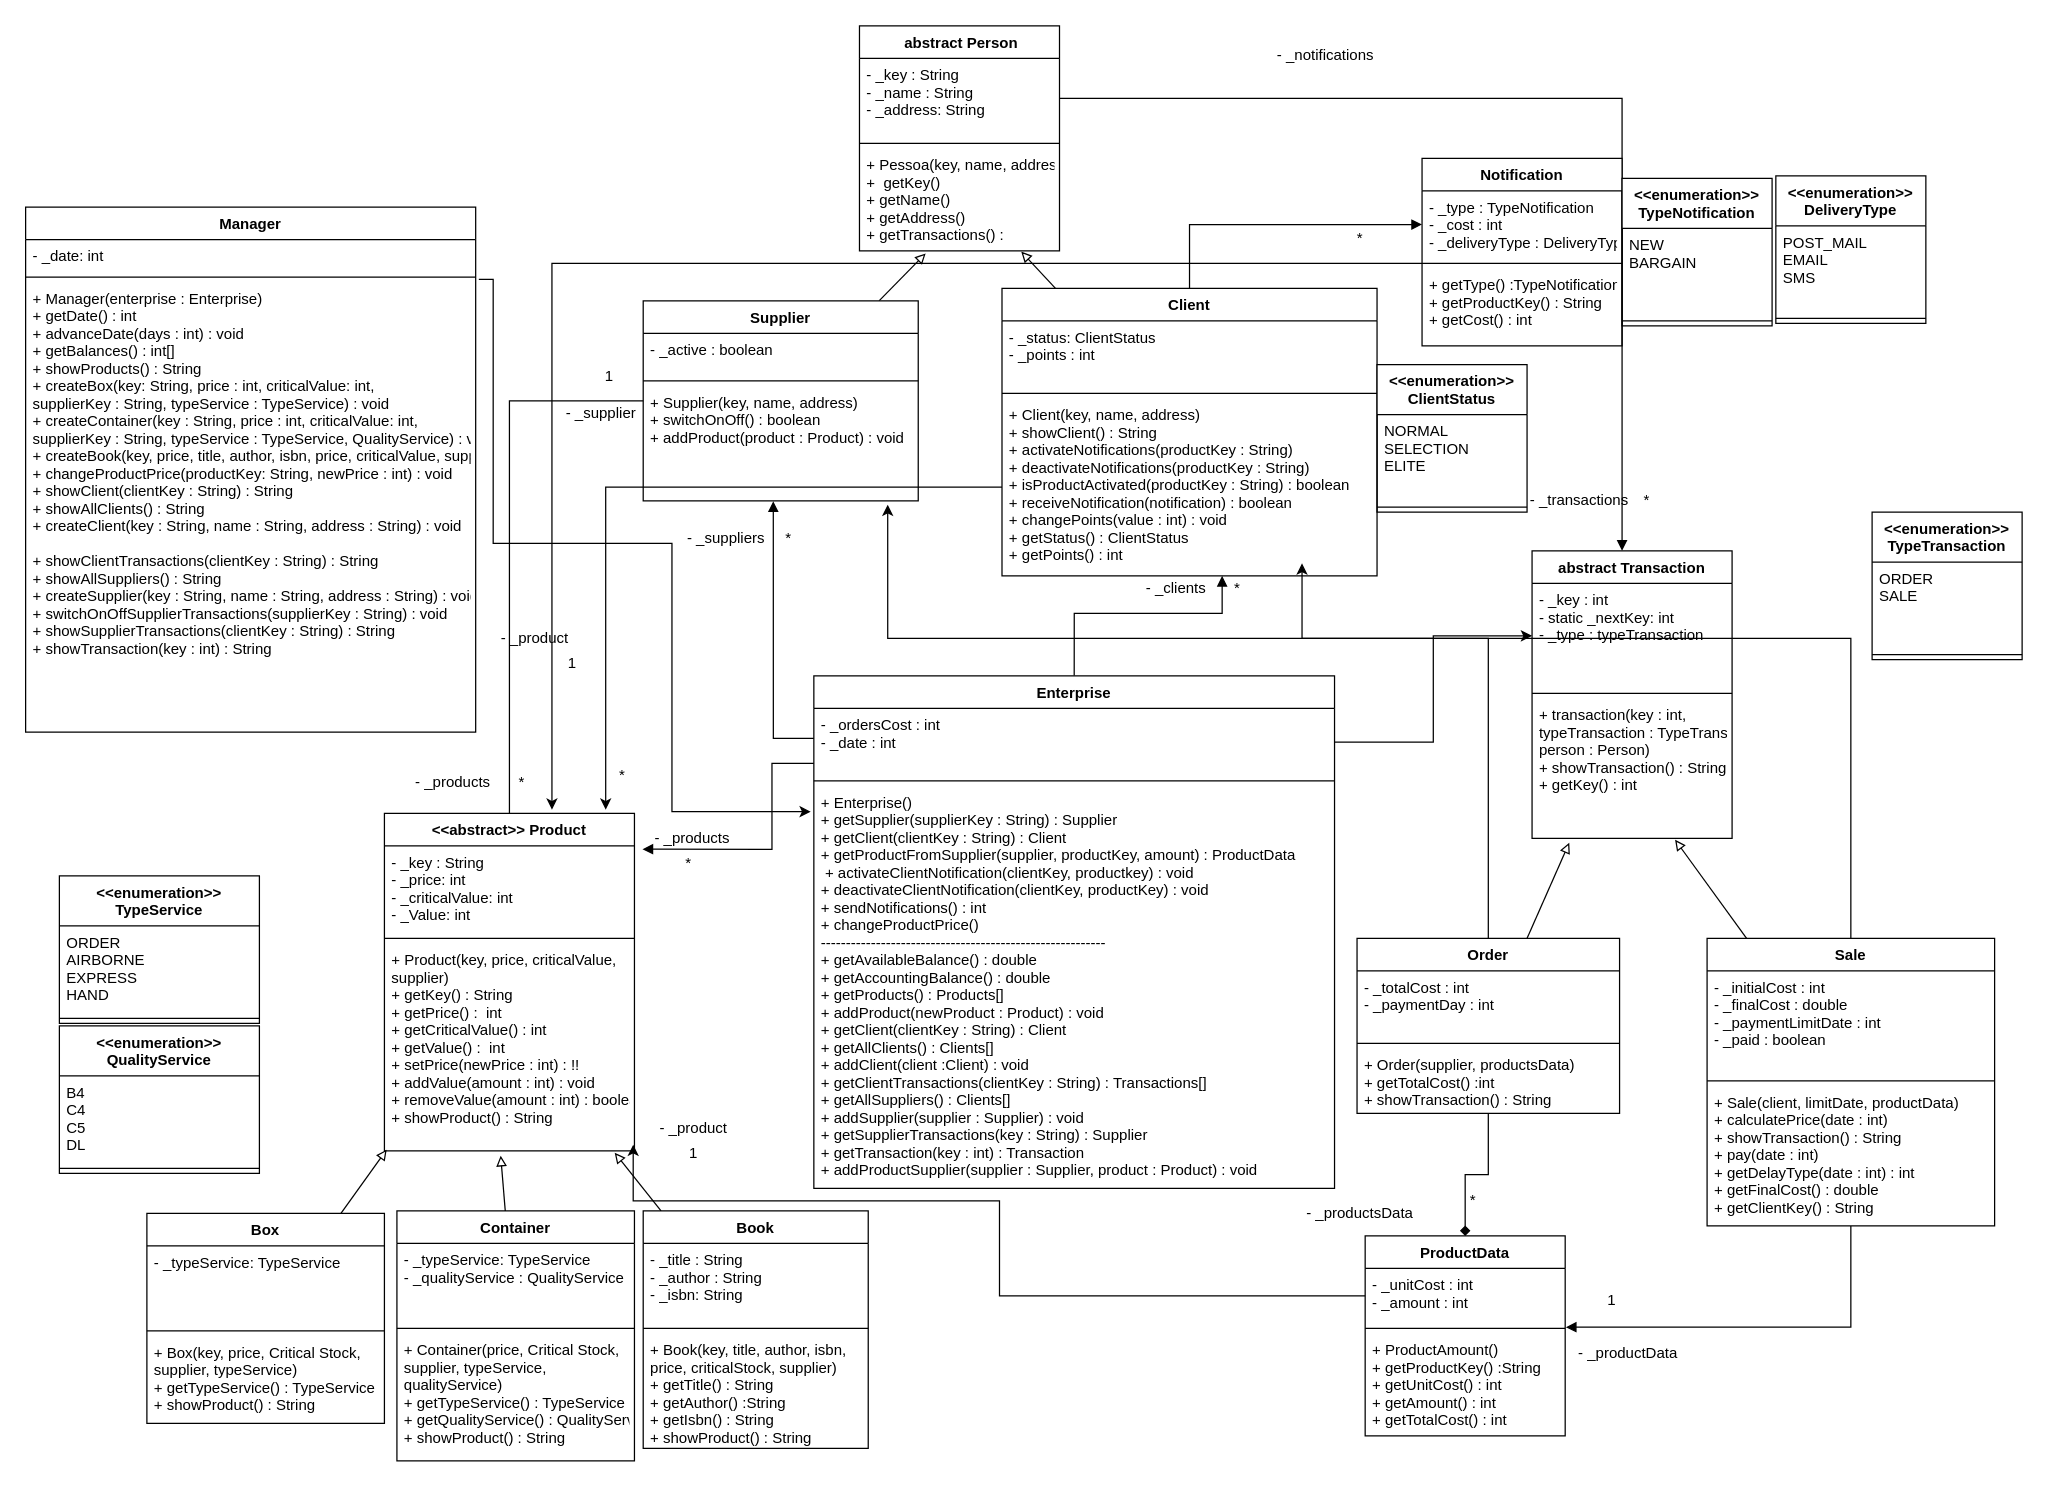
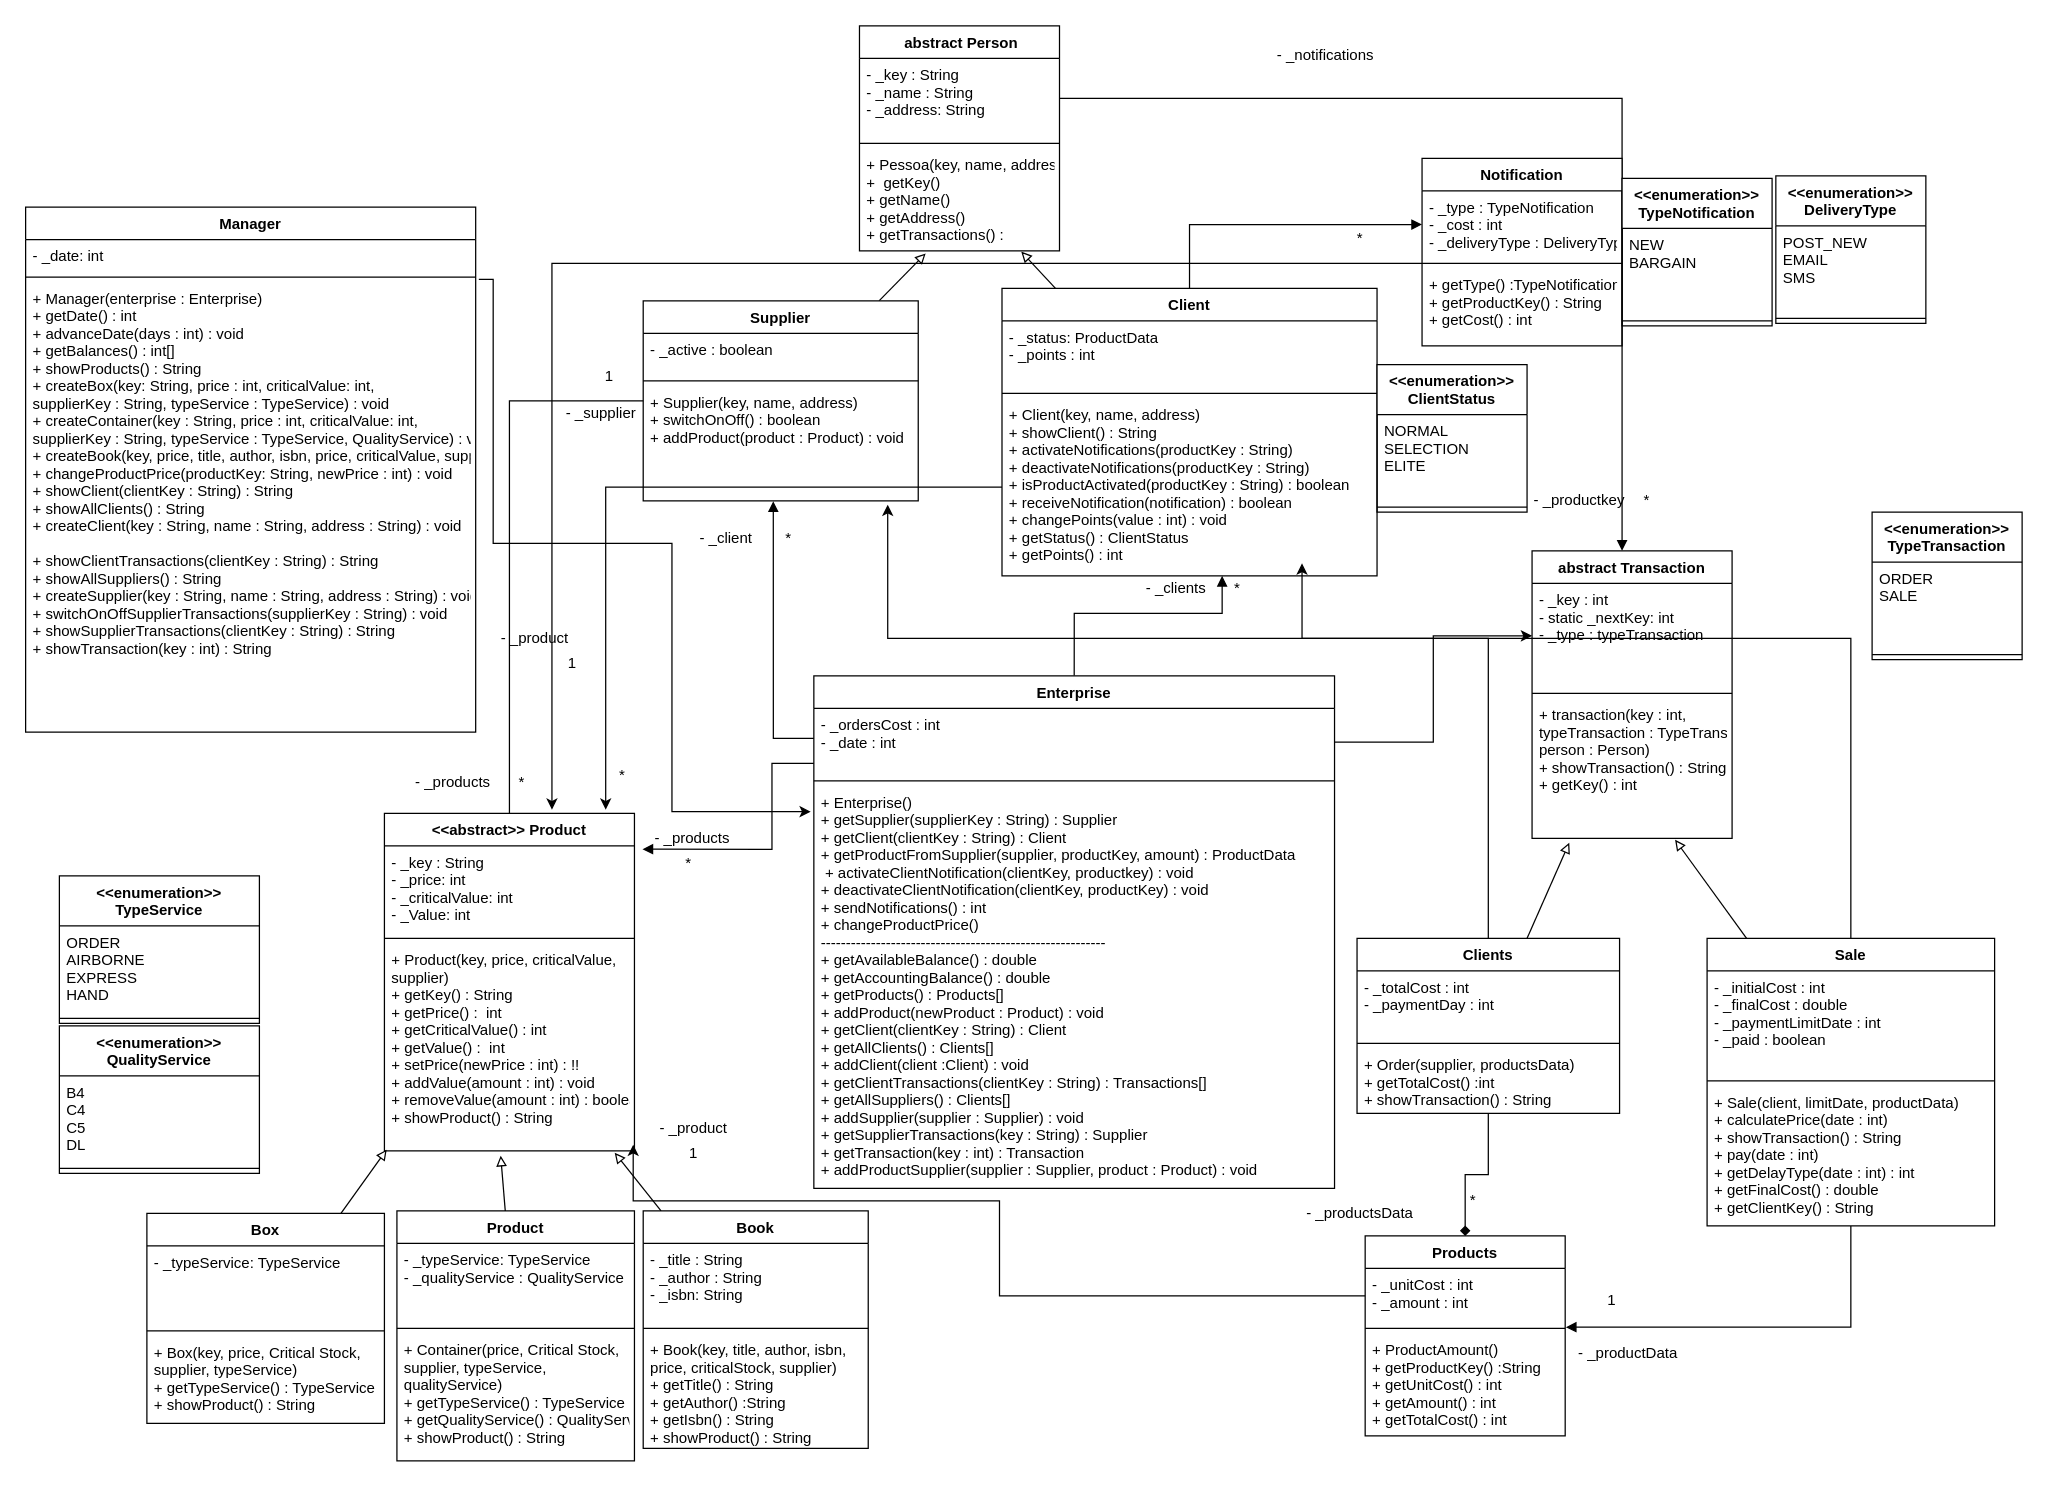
node "POST_MAIL EMAIL SMS": label "POST_MAIL EMAIL SMS" -> "POST_NEW EMAIL SMS"
node "- _status: ClientStatus - _points : int": label "- _status: ClientStatus - _points : int" -> "- _status: ProductData - _points : int"
node "- _transactions": label "- _transactions" -> "- _productkey"
node "- _suppliers": label "- _suppliers" -> "- _client"
node "Order": label "Order" -> "Clients"
node "Container": label "Container" -> "Product"
node "ProductData": label "ProductData" -> "Products"
